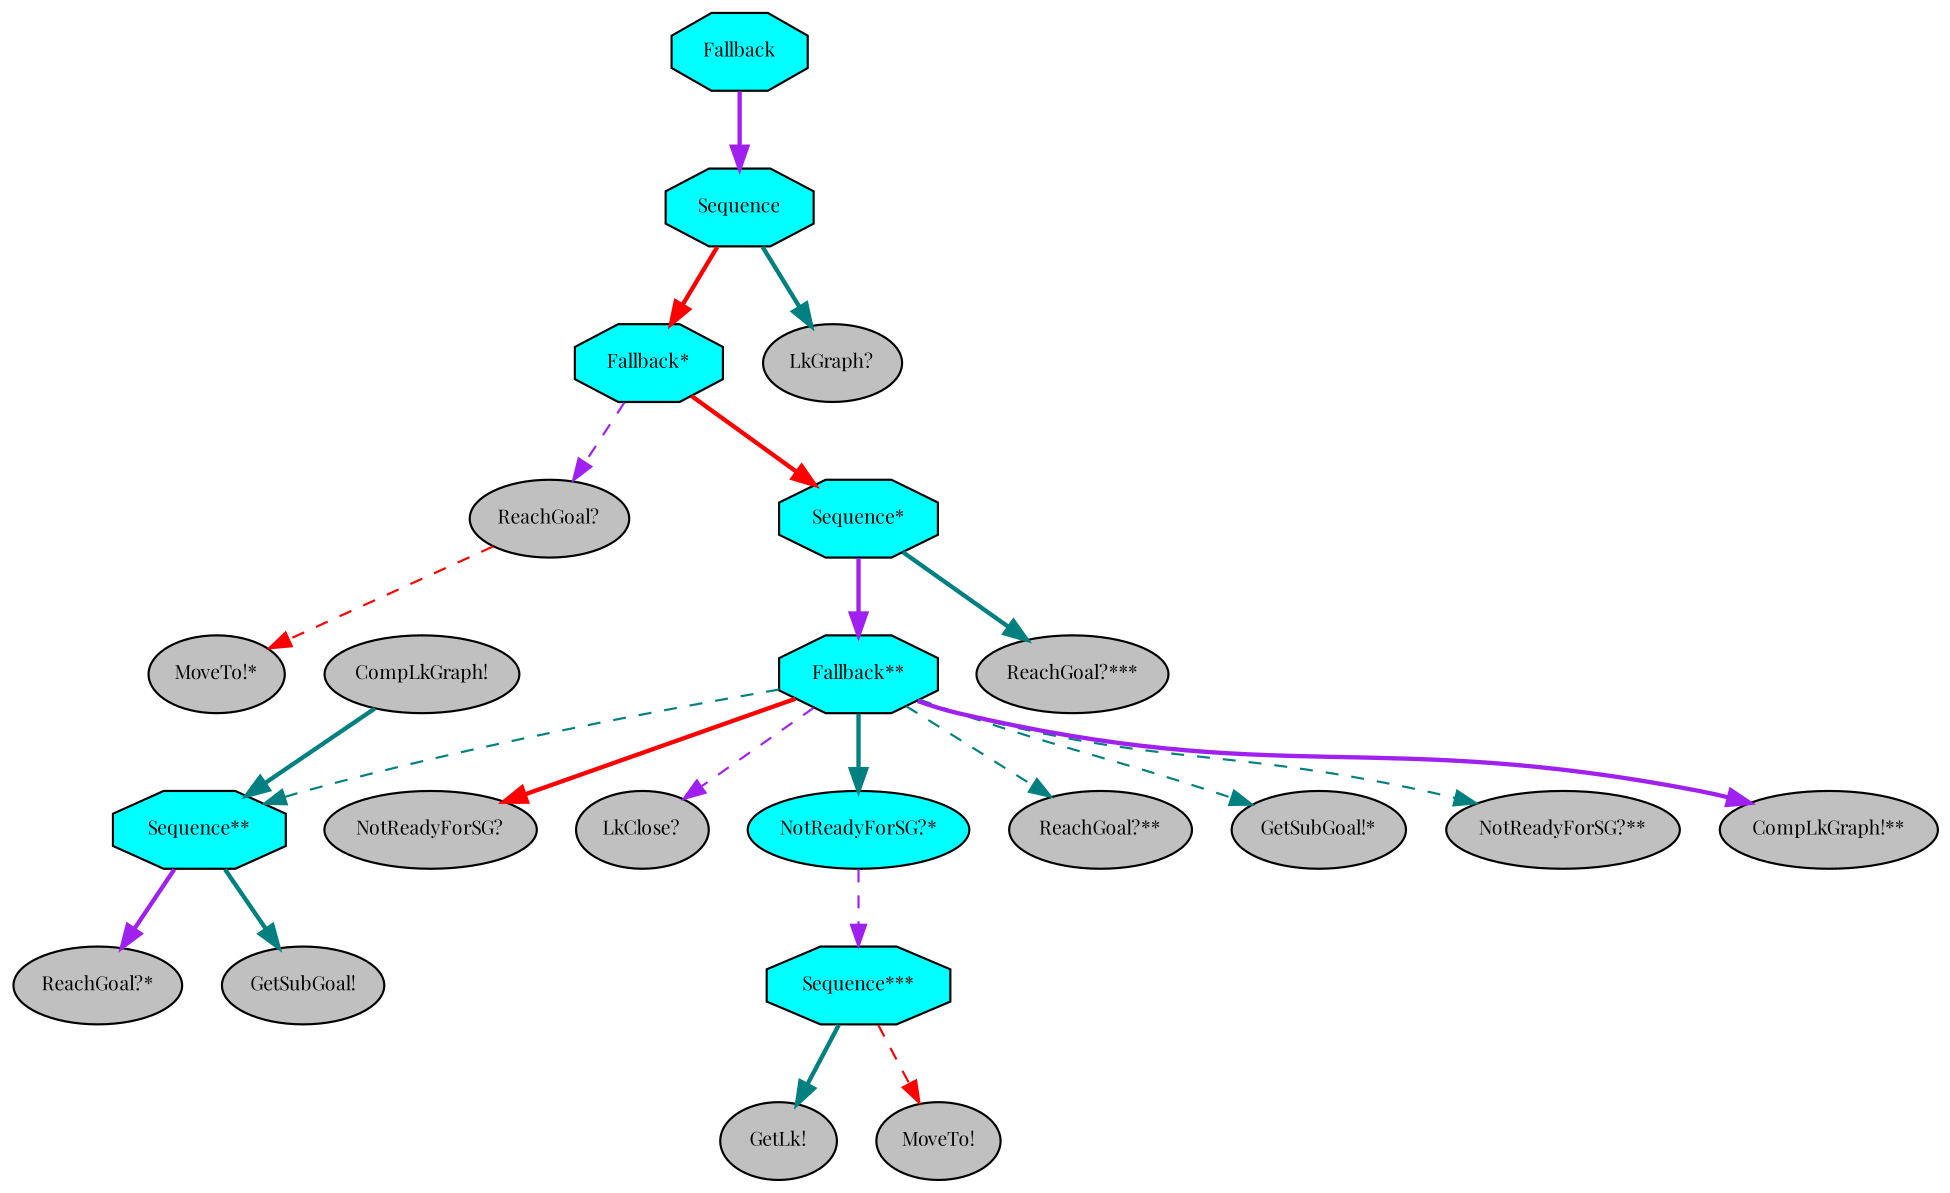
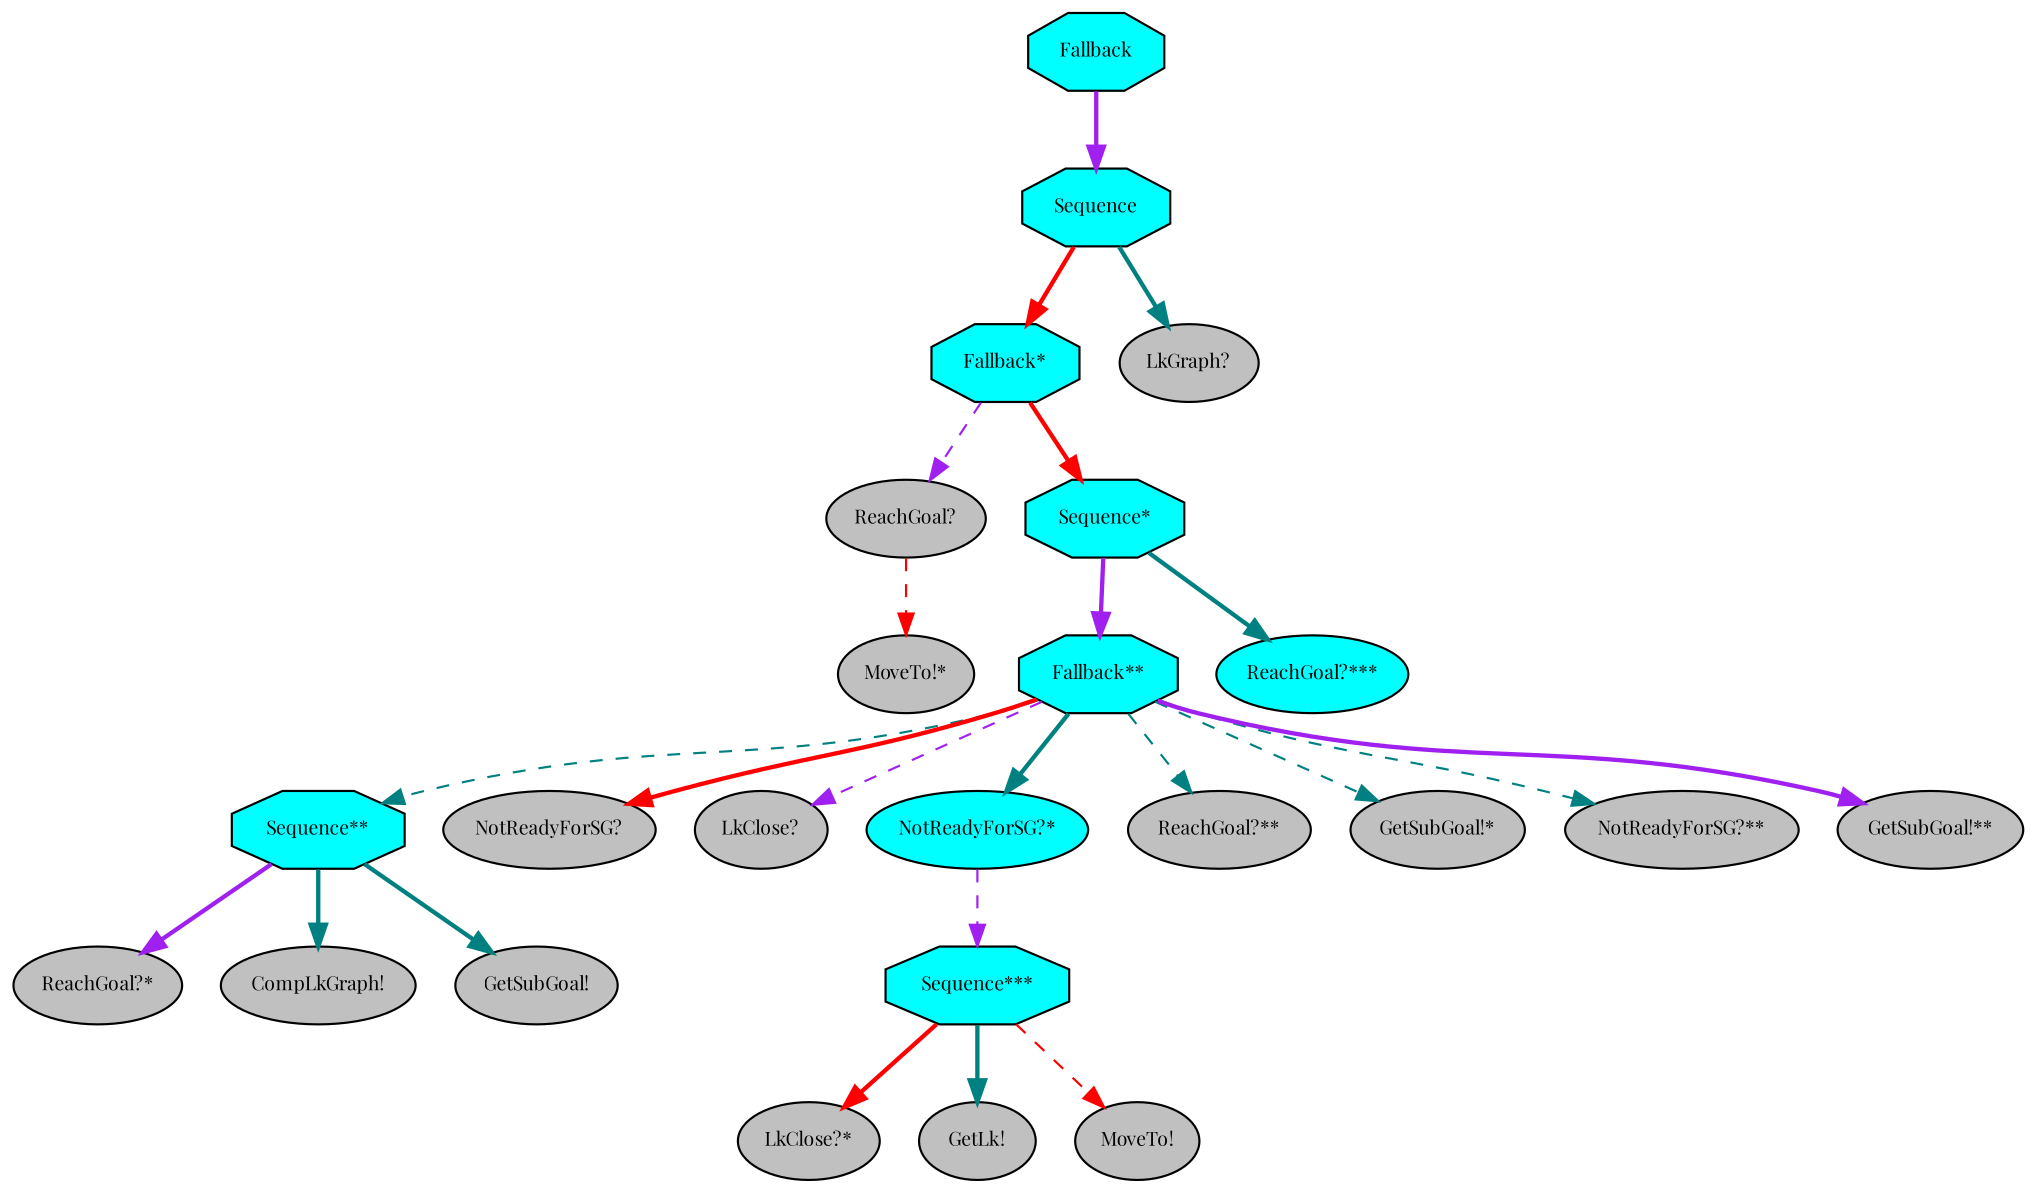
node "ReachGoal?***": fillcolor gray -> cyan
edge "CompLkGraph!" -> "Sequence**": reversed
node "CompLkGraph!**": label "CompLkGraph!**" -> "GetSubGoal!**"
node "LkClose?*": added
